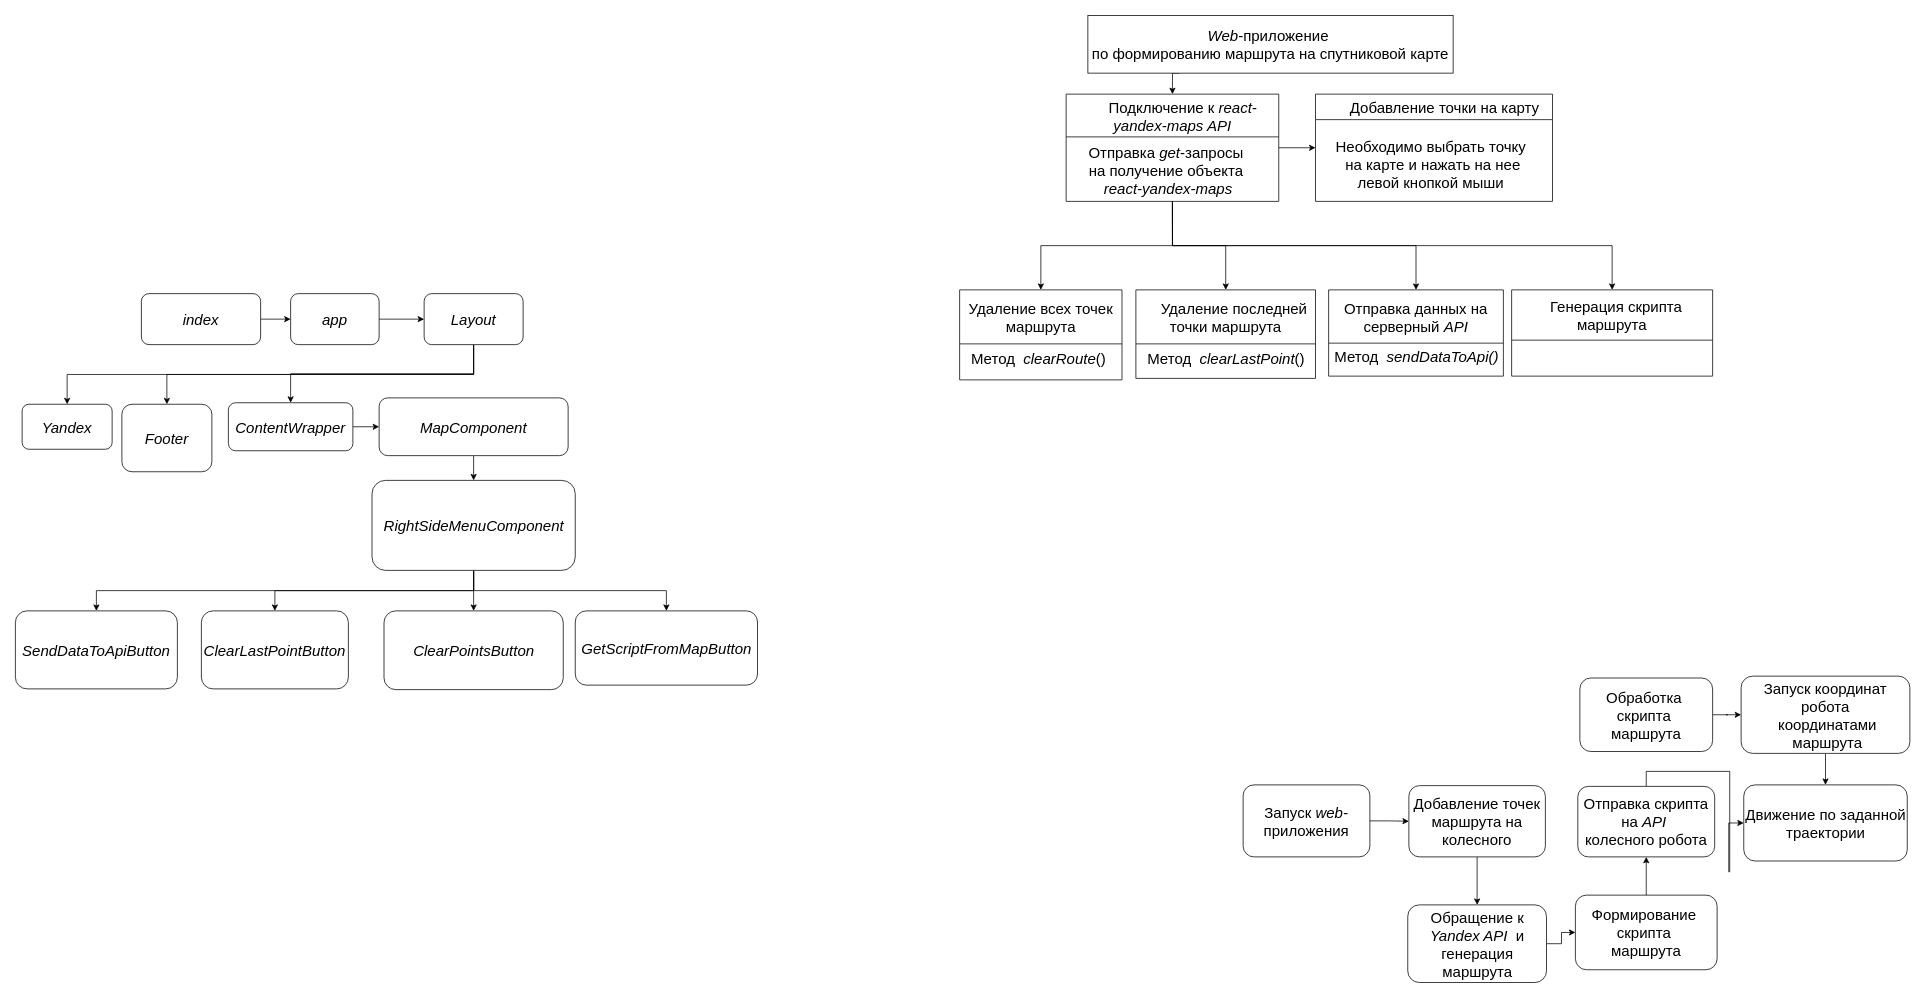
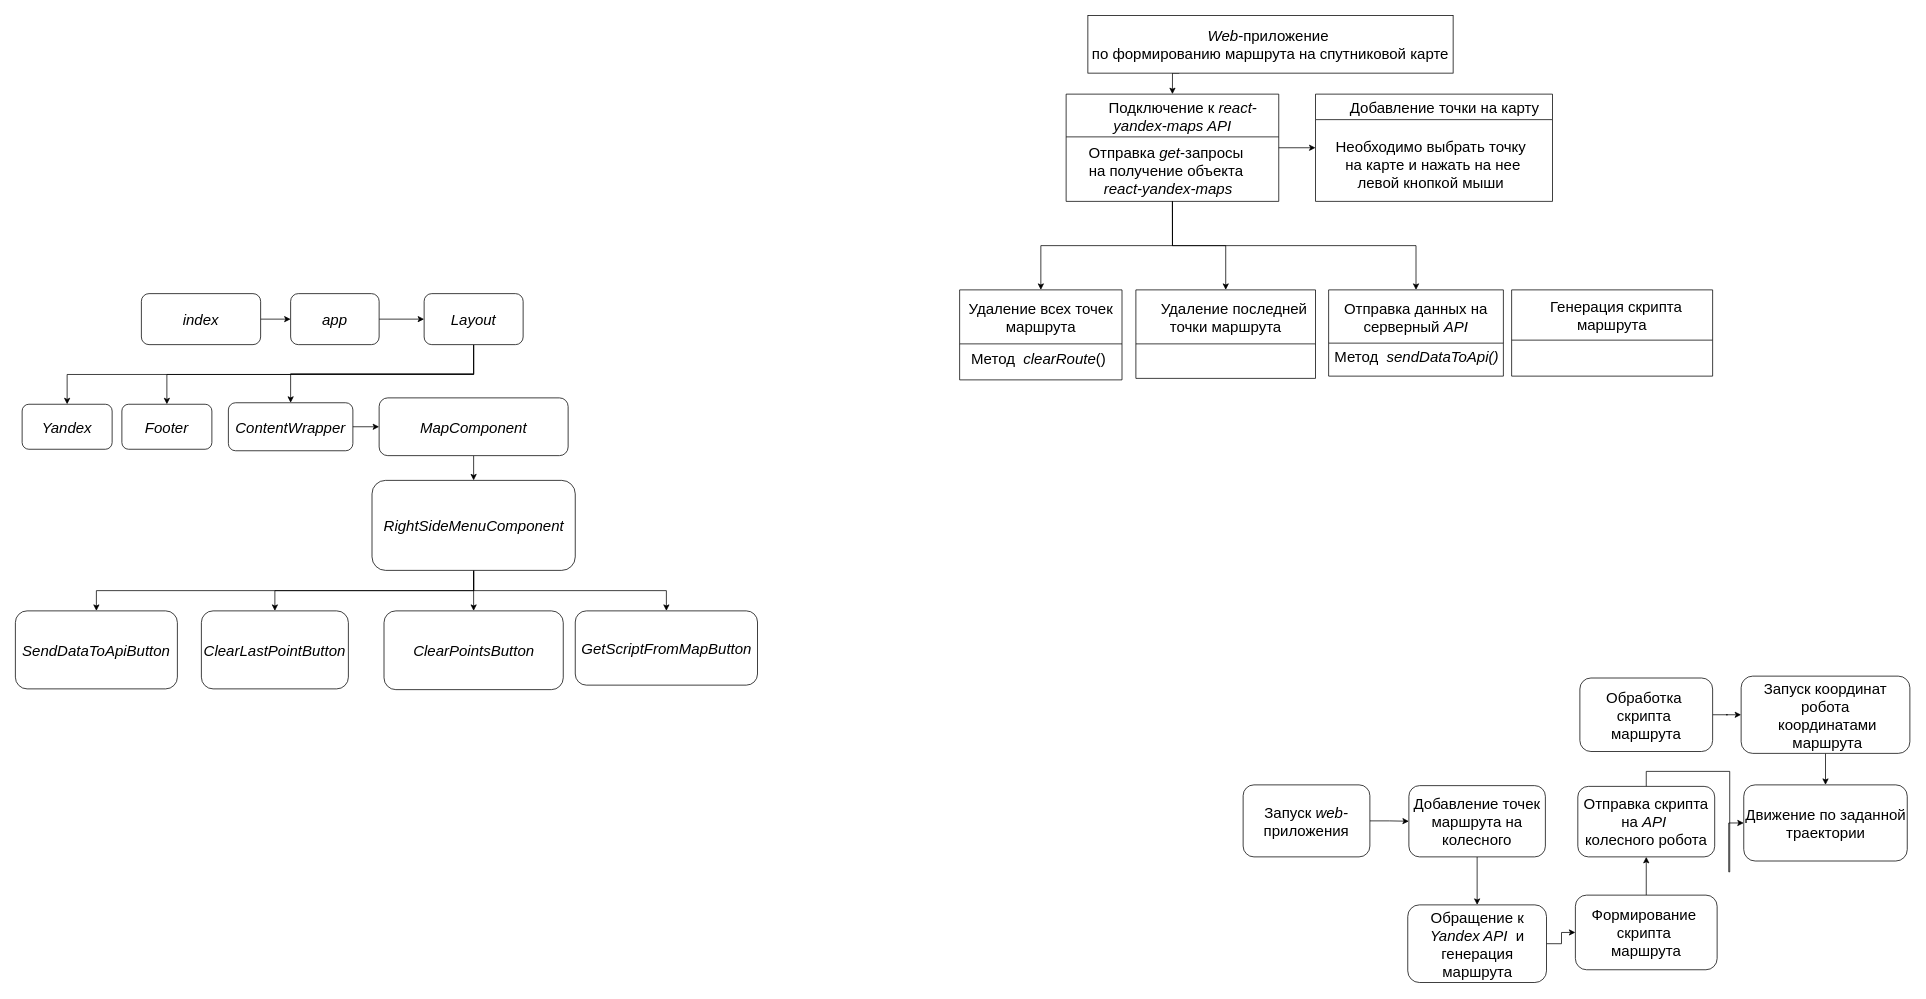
edge "Подключение к react-yandex-maps API" -> "Генерация скрипта маршрута": removed
node "Метод clearLastPoint()": removed
node "Footer": size 90x68 -> 90x45
